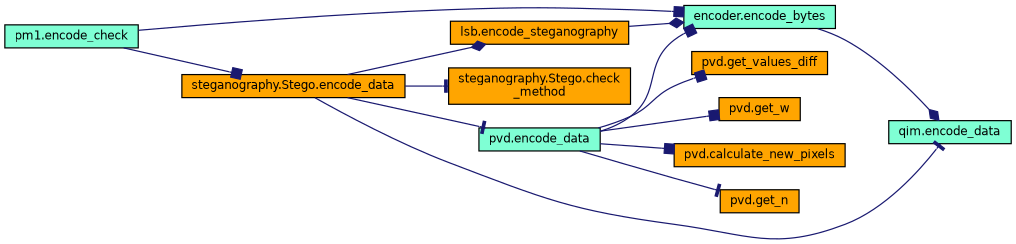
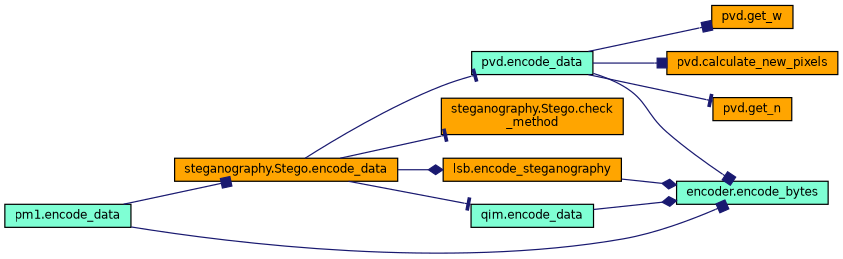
node "pm1.encode_check": label "pm1.encode_check" -> "pm1.encode_data"
edge "encoder.encode_bytes" -> "qim.encode_data": reversed
node "pvd.get_values_diff": removed
